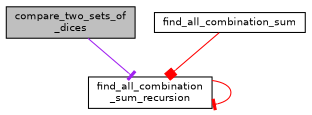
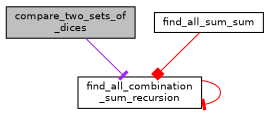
node "find_all_combination_sum": label "find_all_combination_sum" -> "find_all_sum_sum"
